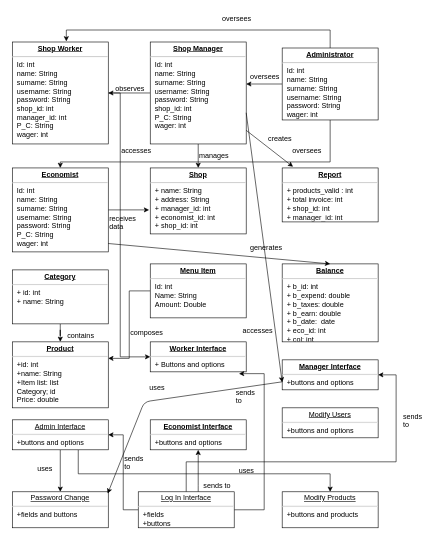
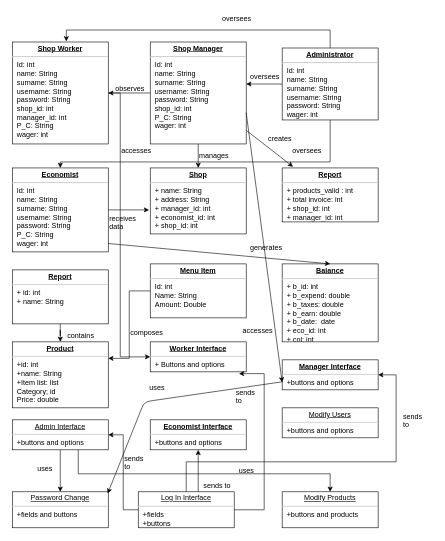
node "Category + id: int + name: String": label "Category + id: int + name: String" -> "Report + id: int + name: String"
